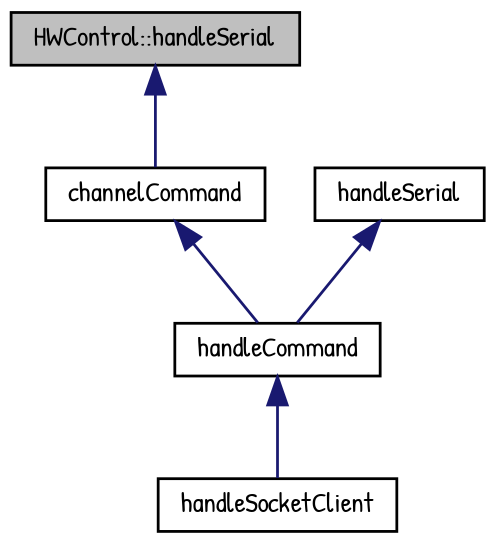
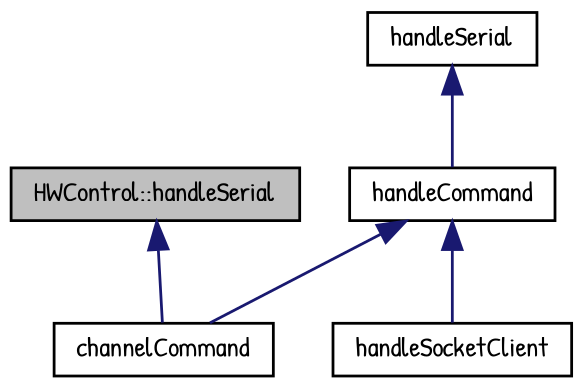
edge "handleCommand" -> "channelCommand": reversed
